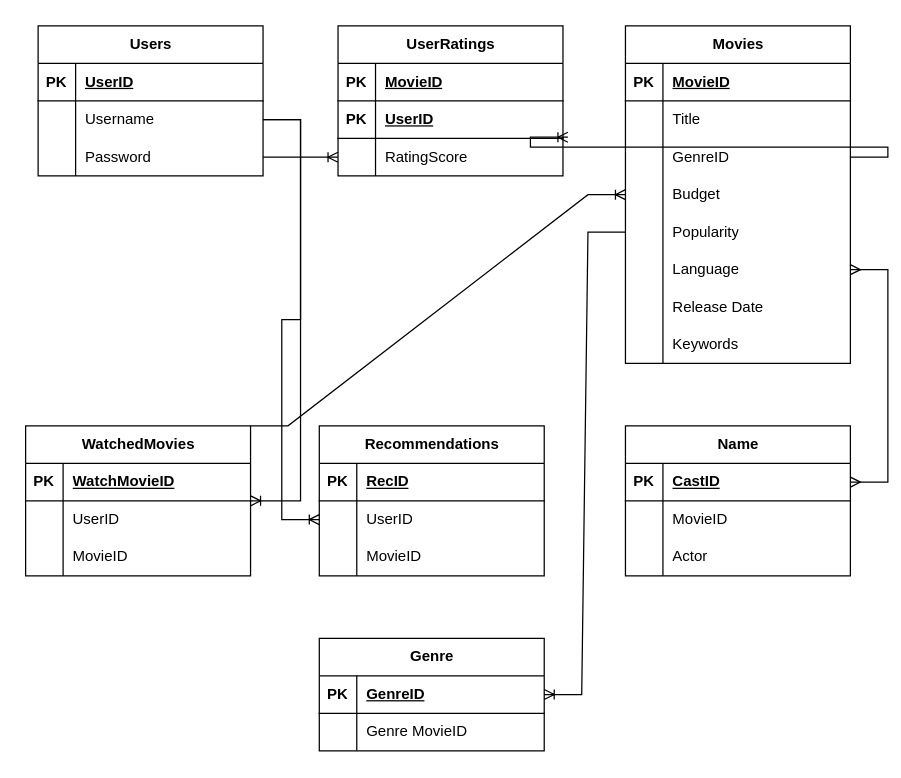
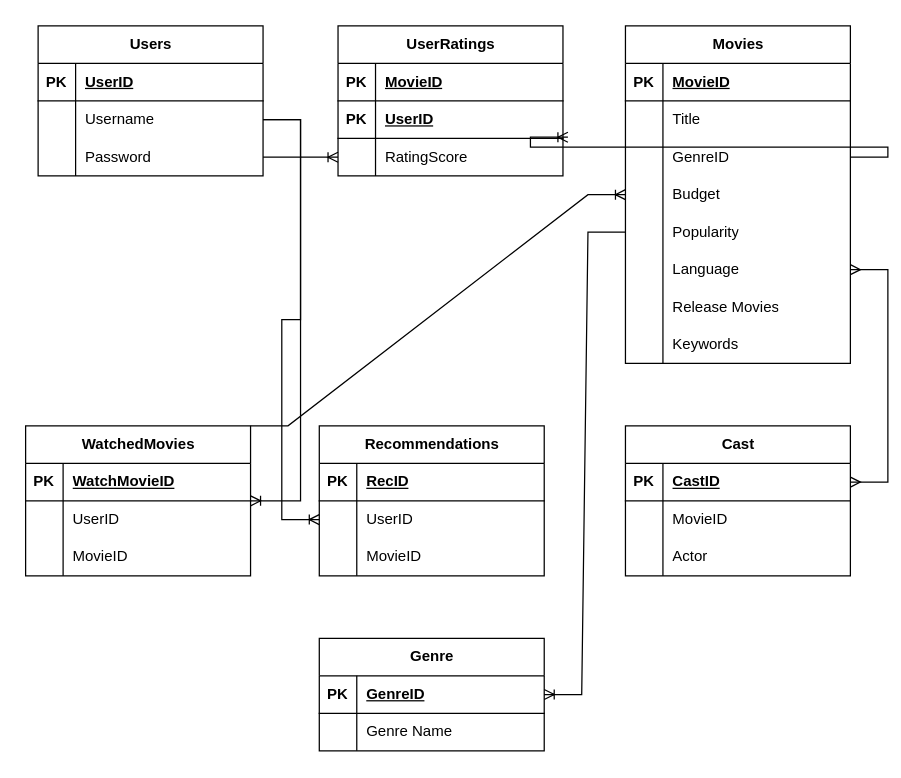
node "Release Date": label "Release Date" -> "Release Movies"
node "Name": label "Name" -> "Cast"
node "Genre MovieID": label "Genre MovieID" -> "Genre Name"
